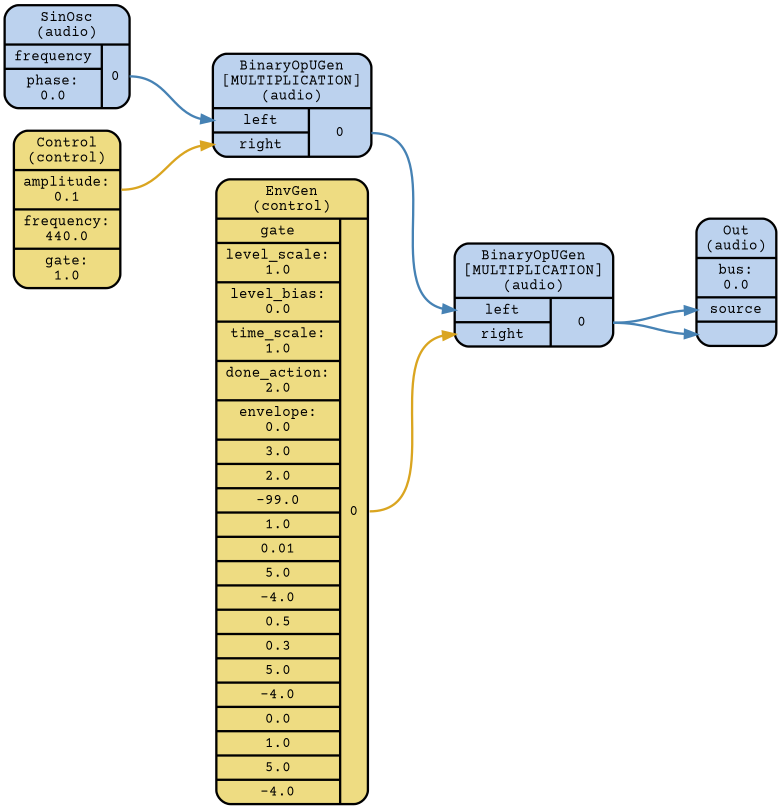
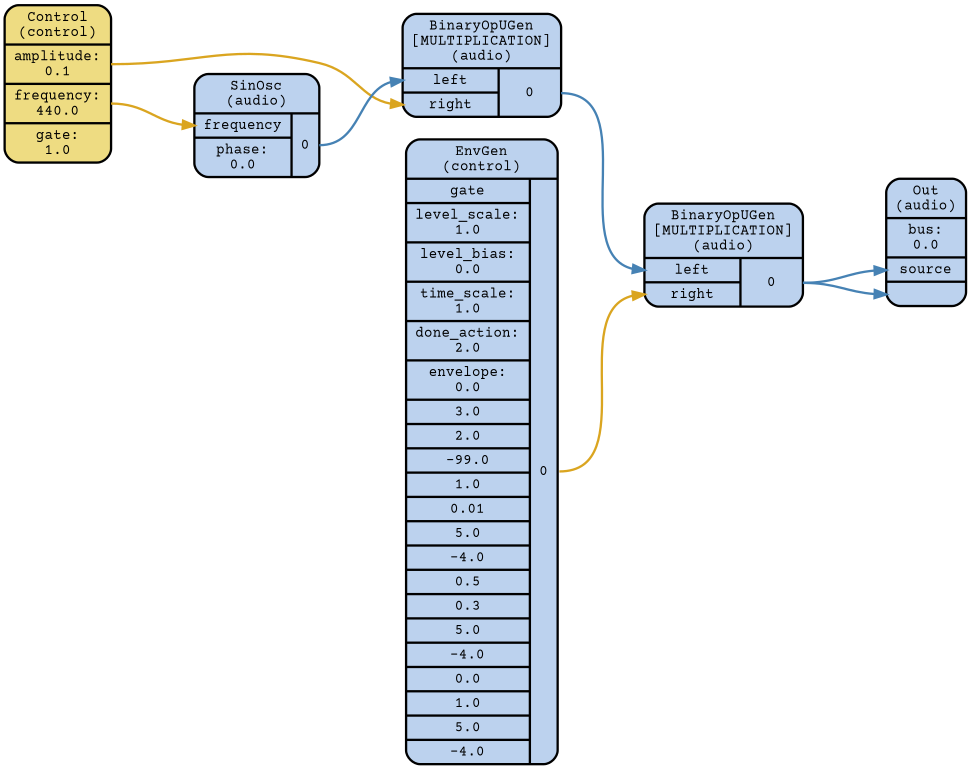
edge "Control" -> "SinOsc": added
node "EnvGen": fillcolor lightgoldenrod2 -> lightsteelblue2
